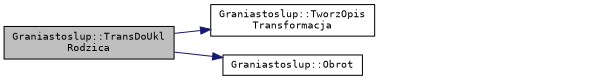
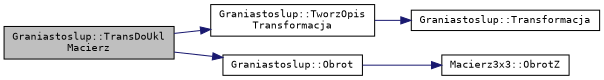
node "Graniastoslup::Transformacja": added
node "Graniastoslup::TransDoUkl Rodzica": label "Graniastoslup::TransDoUkl Rodzica" -> "Graniastoslup::TransDoUkl Macierz"
node "Macierz3x3::ObrotZ": added
